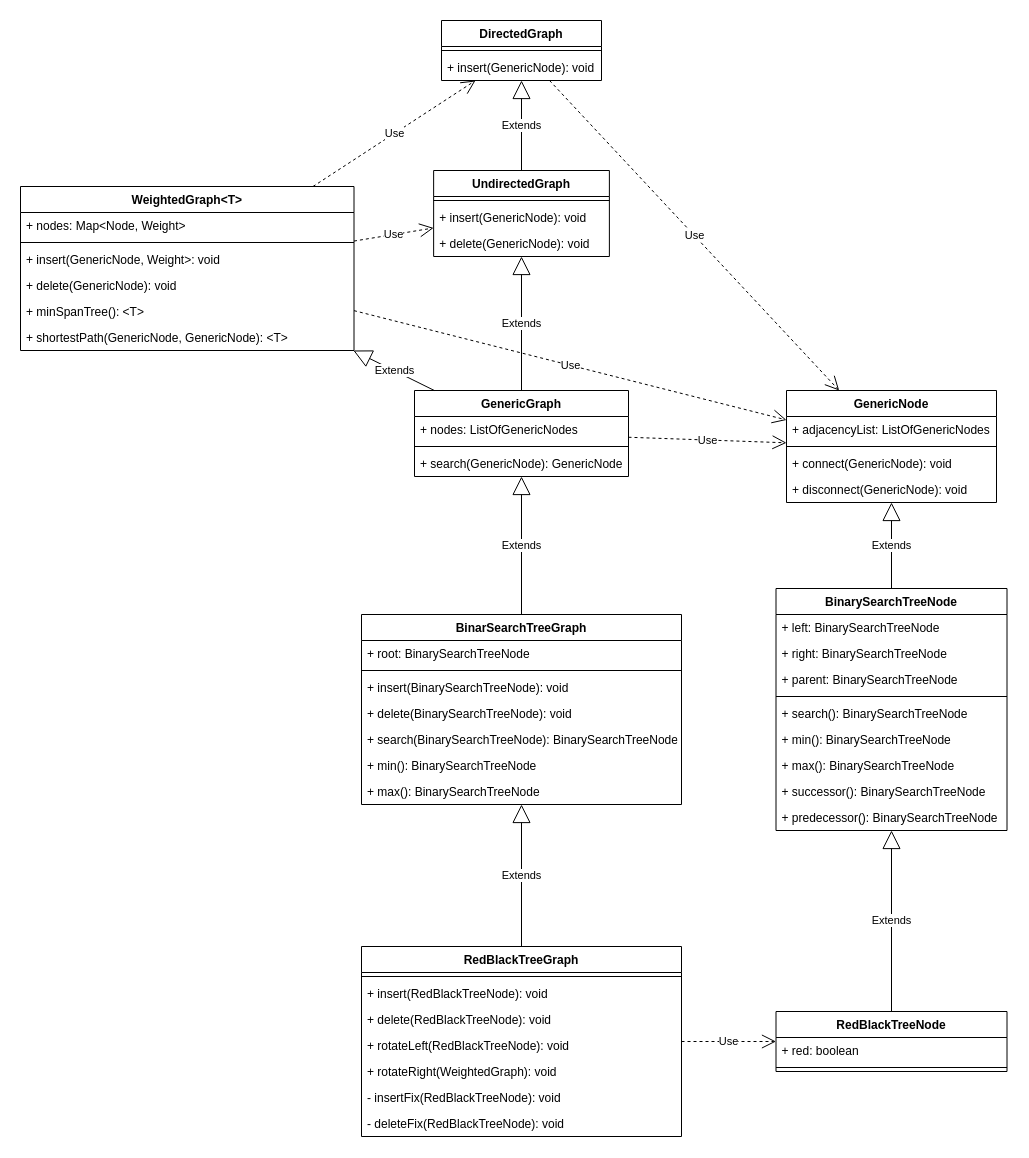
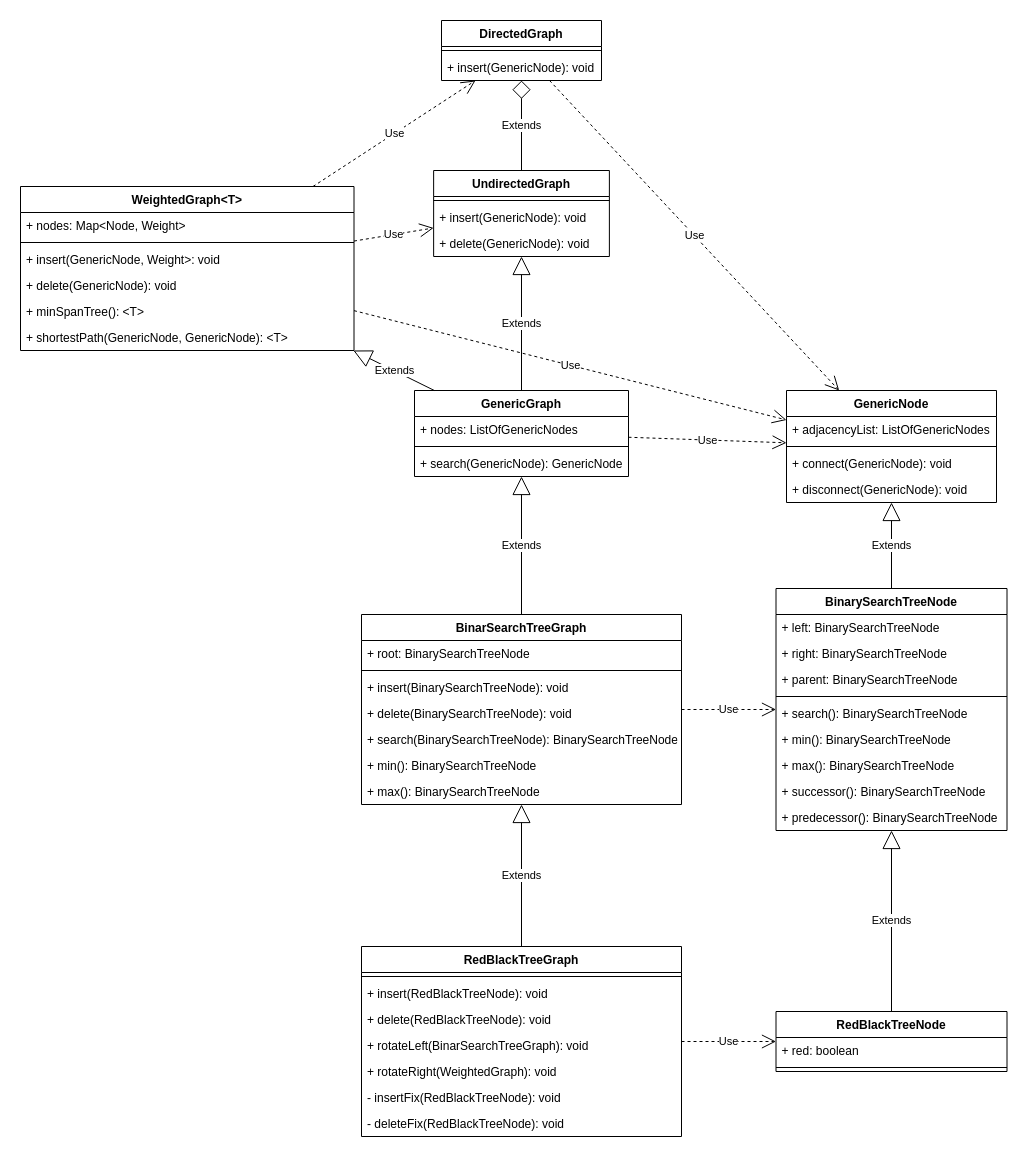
edge "UndirectedGraph" -> "DirectedGraph": arrowhead block -> diamond
edge "BinarSearchTreeGraph" -> "BinarySearchTreeNode": added, label "Use"
node "+ rotateLeft(RedBlackTreeNode): void": label "+ rotateLeft(RedBlackTreeNode): void" -> "+ rotateLeft(BinarSearchTreeGraph): void"
